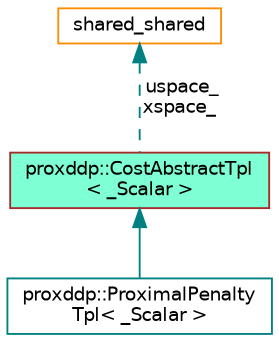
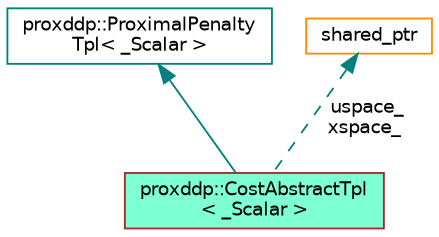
node "shared_shared": label "shared_shared" -> "shared_ptr"
edge "proxddp::ProximalPenalty Tpl< _Scalar >" -> "proxddp::CostAbstractTpl < _Scalar >": reversed
